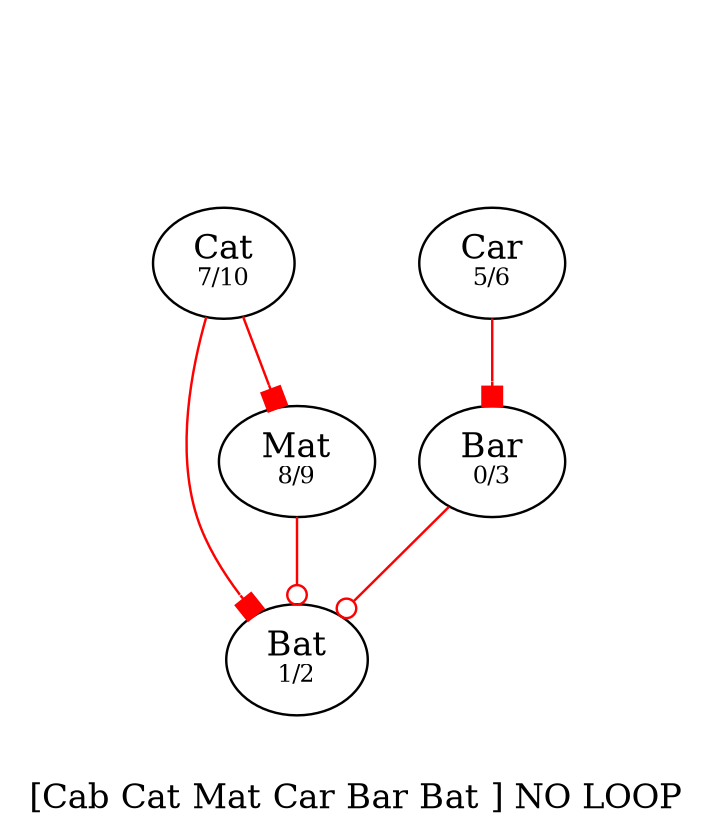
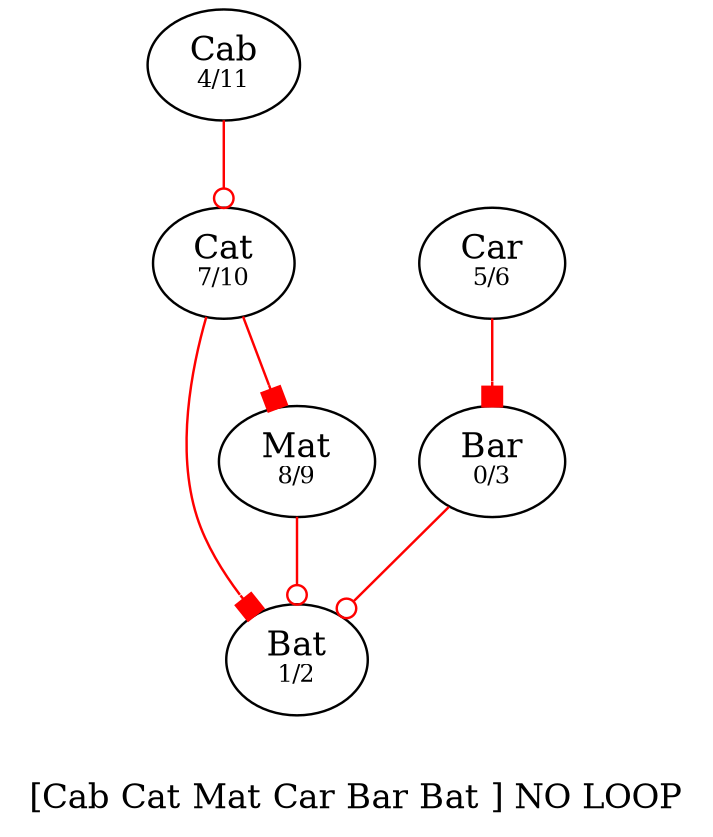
node "Cab": added
